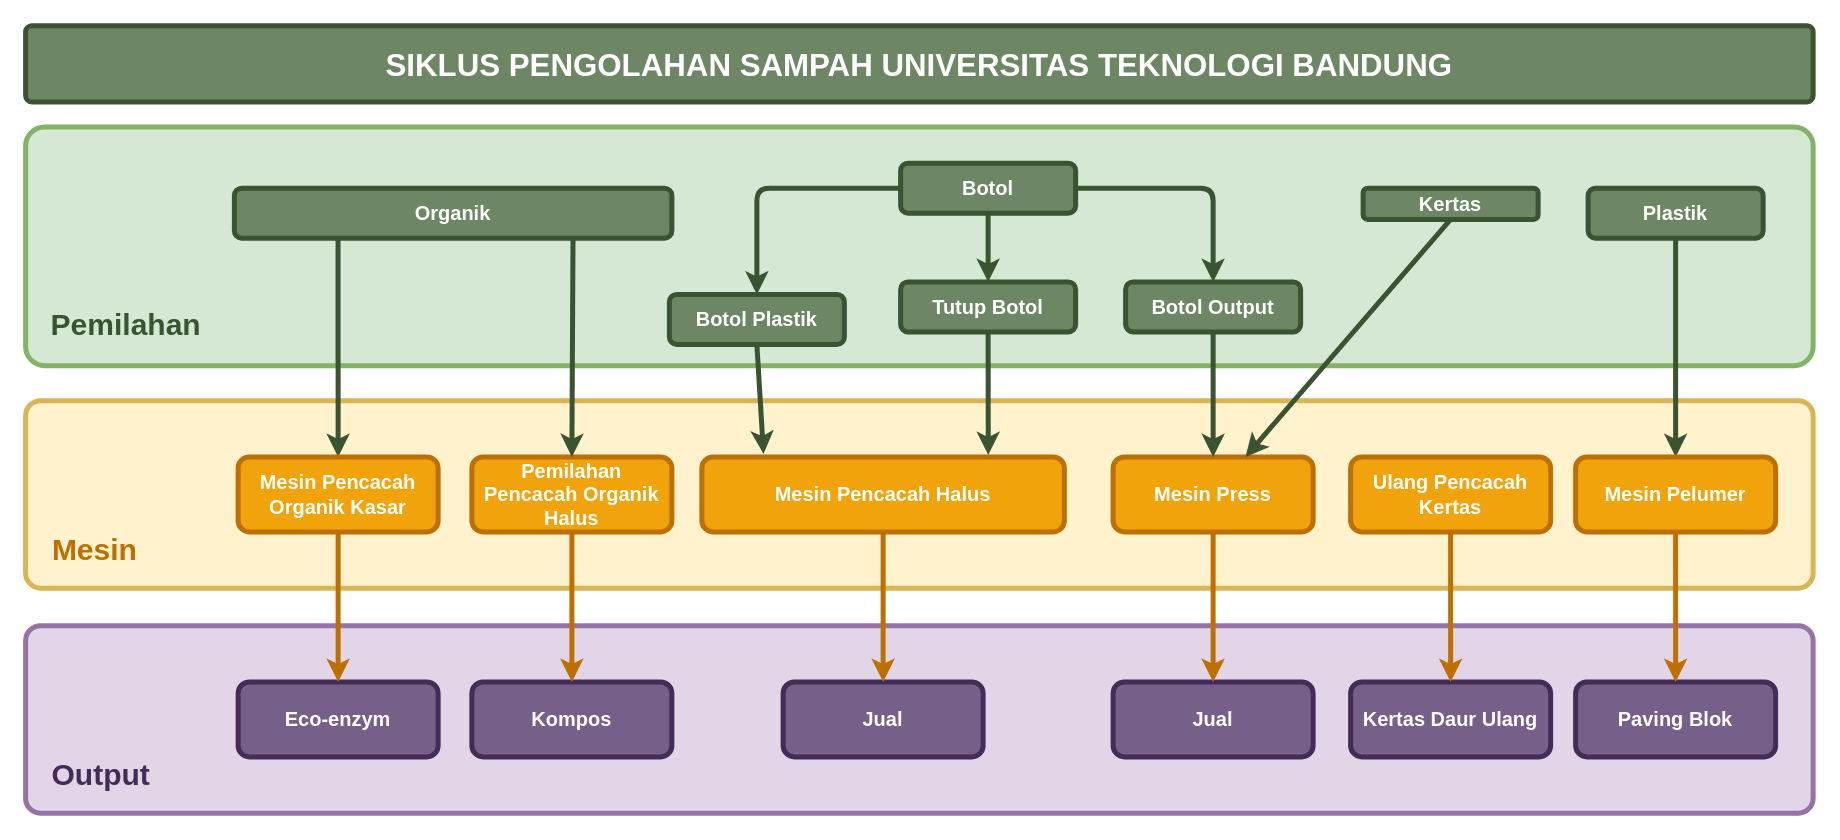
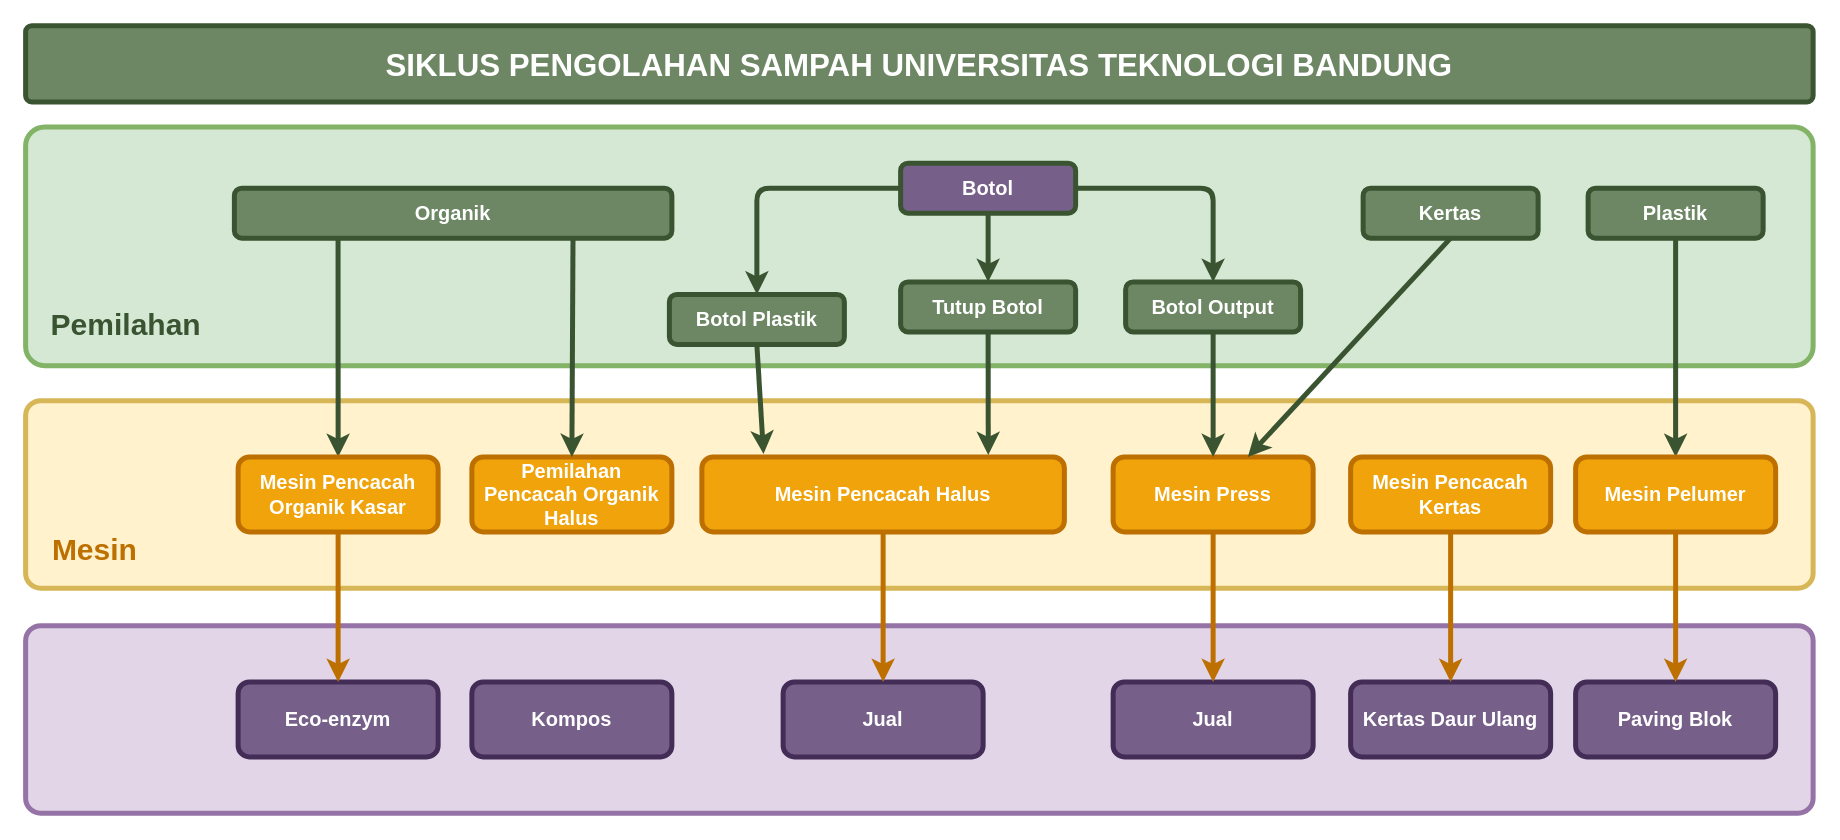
node "Botol": fillcolor #6d8764 -> #76608a
node "Kertas": size 175x31 -> 175x50
node "Ulang Pencacah Kertas": label "Ulang Pencacah Kertas" -> "Mesin Pencacah Kertas"
edge "Pemilahan Pencacah Organik Halus" -> "Kompos": removed
node "Output": removed
